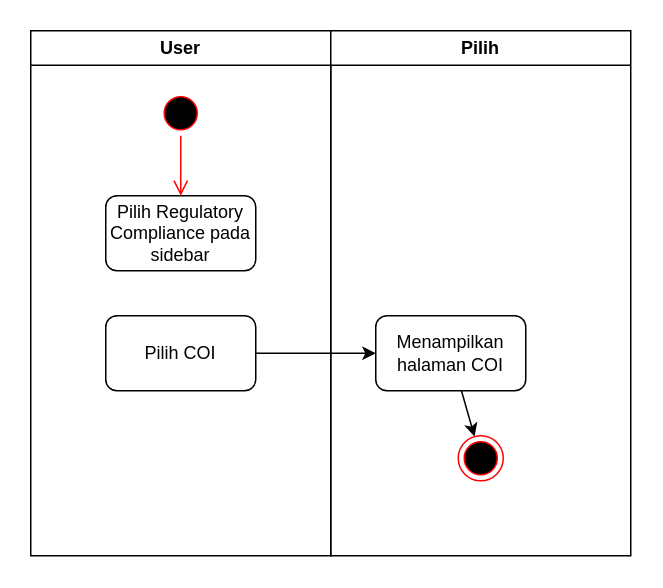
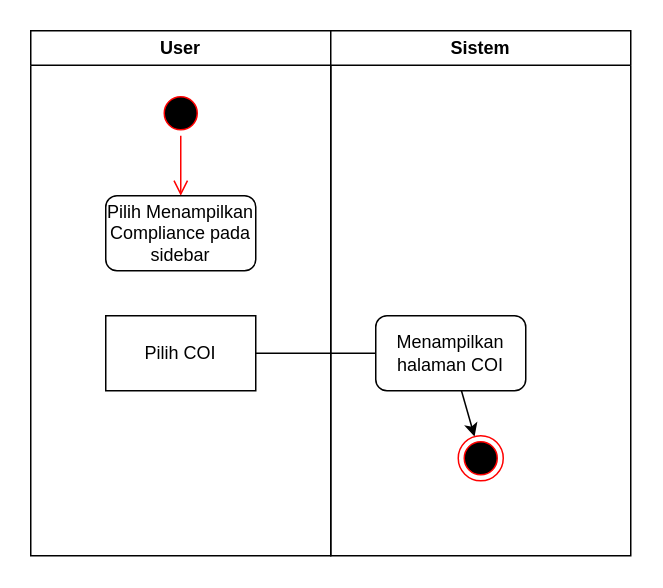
node "Pilih": label "Pilih" -> "Sistem"
node "Pilih Regulatory Compliance pada sidebar": label "Pilih Regulatory Compliance pada sidebar" -> "Pilih Menampilkan Compliance pada sidebar"
node "Pilih COI": shape rounded rectangle -> rectangle
edge "Pilih COI" -> "Menampilkan halaman COI": arrowhead classic -> none
